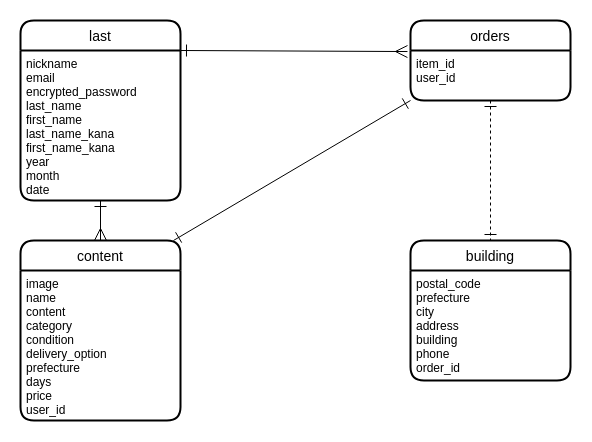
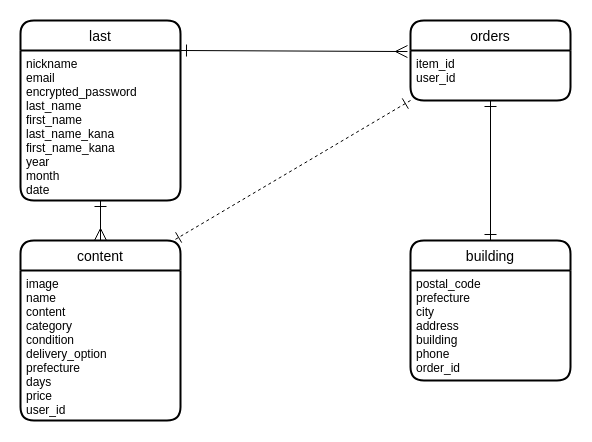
edge "item_id user_id" -- "content": style solid -> dashed
edge "item_id user_id" -- "building": style dashed -> solid
